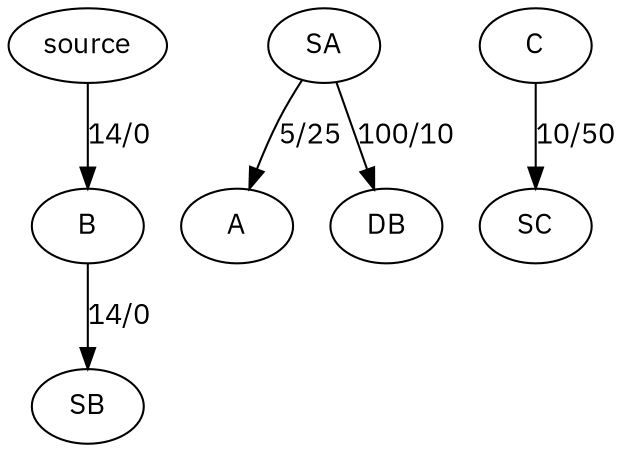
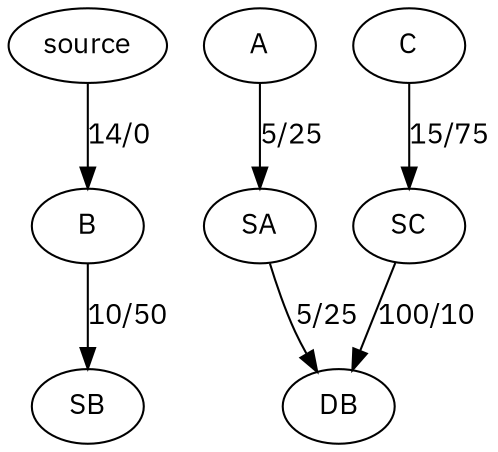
edge "SA" -> "A": reversed
edge "SA" -> "DB": label "100/10" -> "5/25"
edge "C" -> "SC": label "10/50" -> "15/75"
edge "SC" -> "DB": added, label "100/10"
edge "B" -> "SB": label "14/0" -> "10/50"
